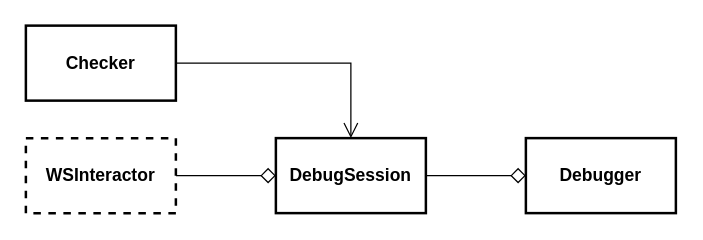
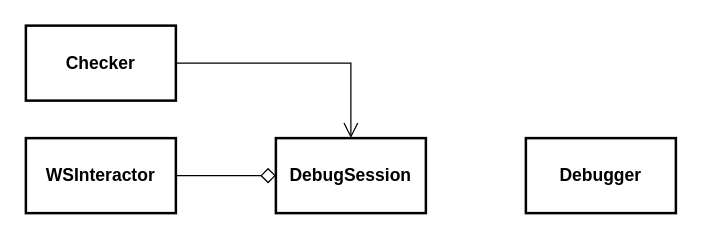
node "WSInteractor": style dashed -> solid
edge "DebugSession" -> "Debugger": removed
